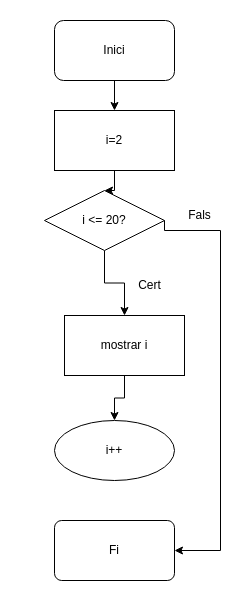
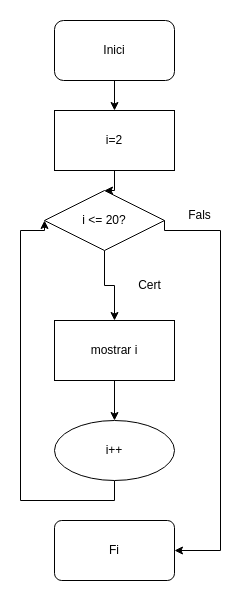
node "mostrar i": moved (125, 346) -> (115, 351)
edge "i++" -> "i <= 20?": added
